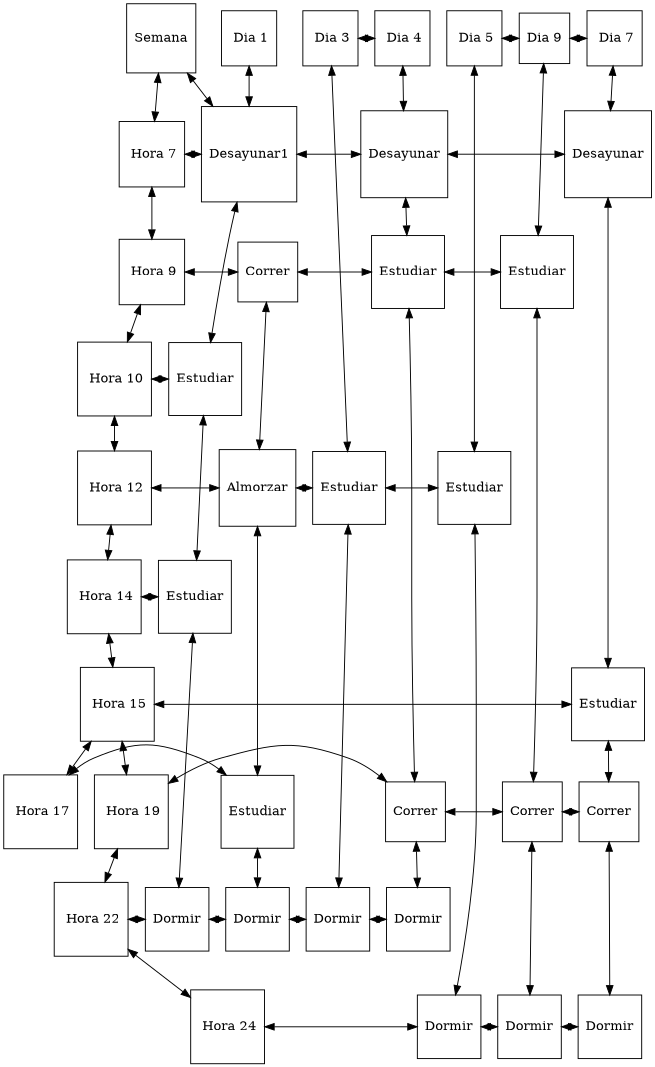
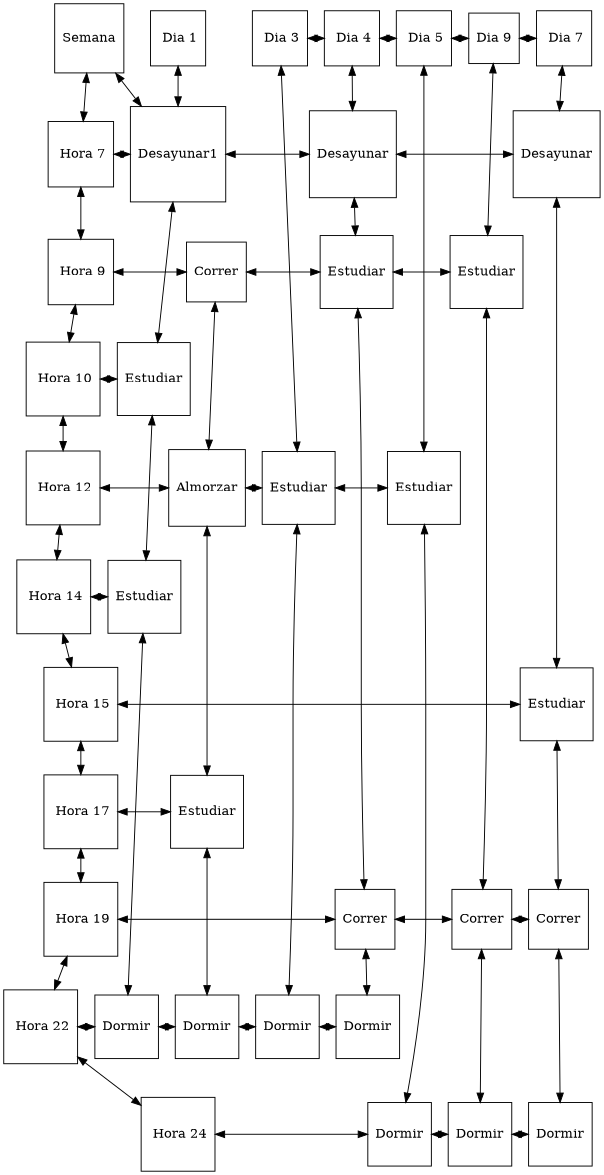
edge "Dia 4" -- "Dia 5": added
edge "Hora 15" -- "Hora 19": now "Hora 17" -- "Hora 19"
